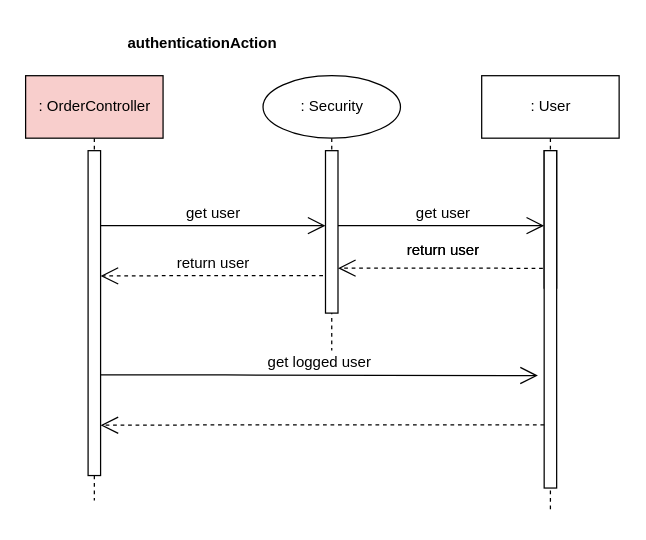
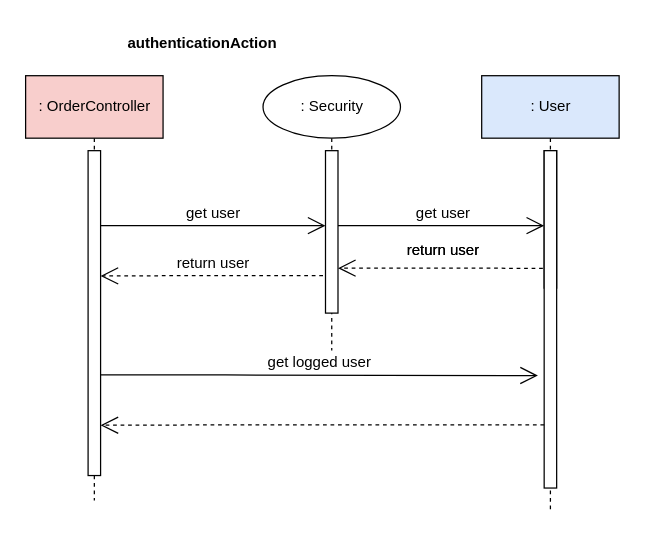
node ": User": fillcolor #ffffff -> #dae8fc
